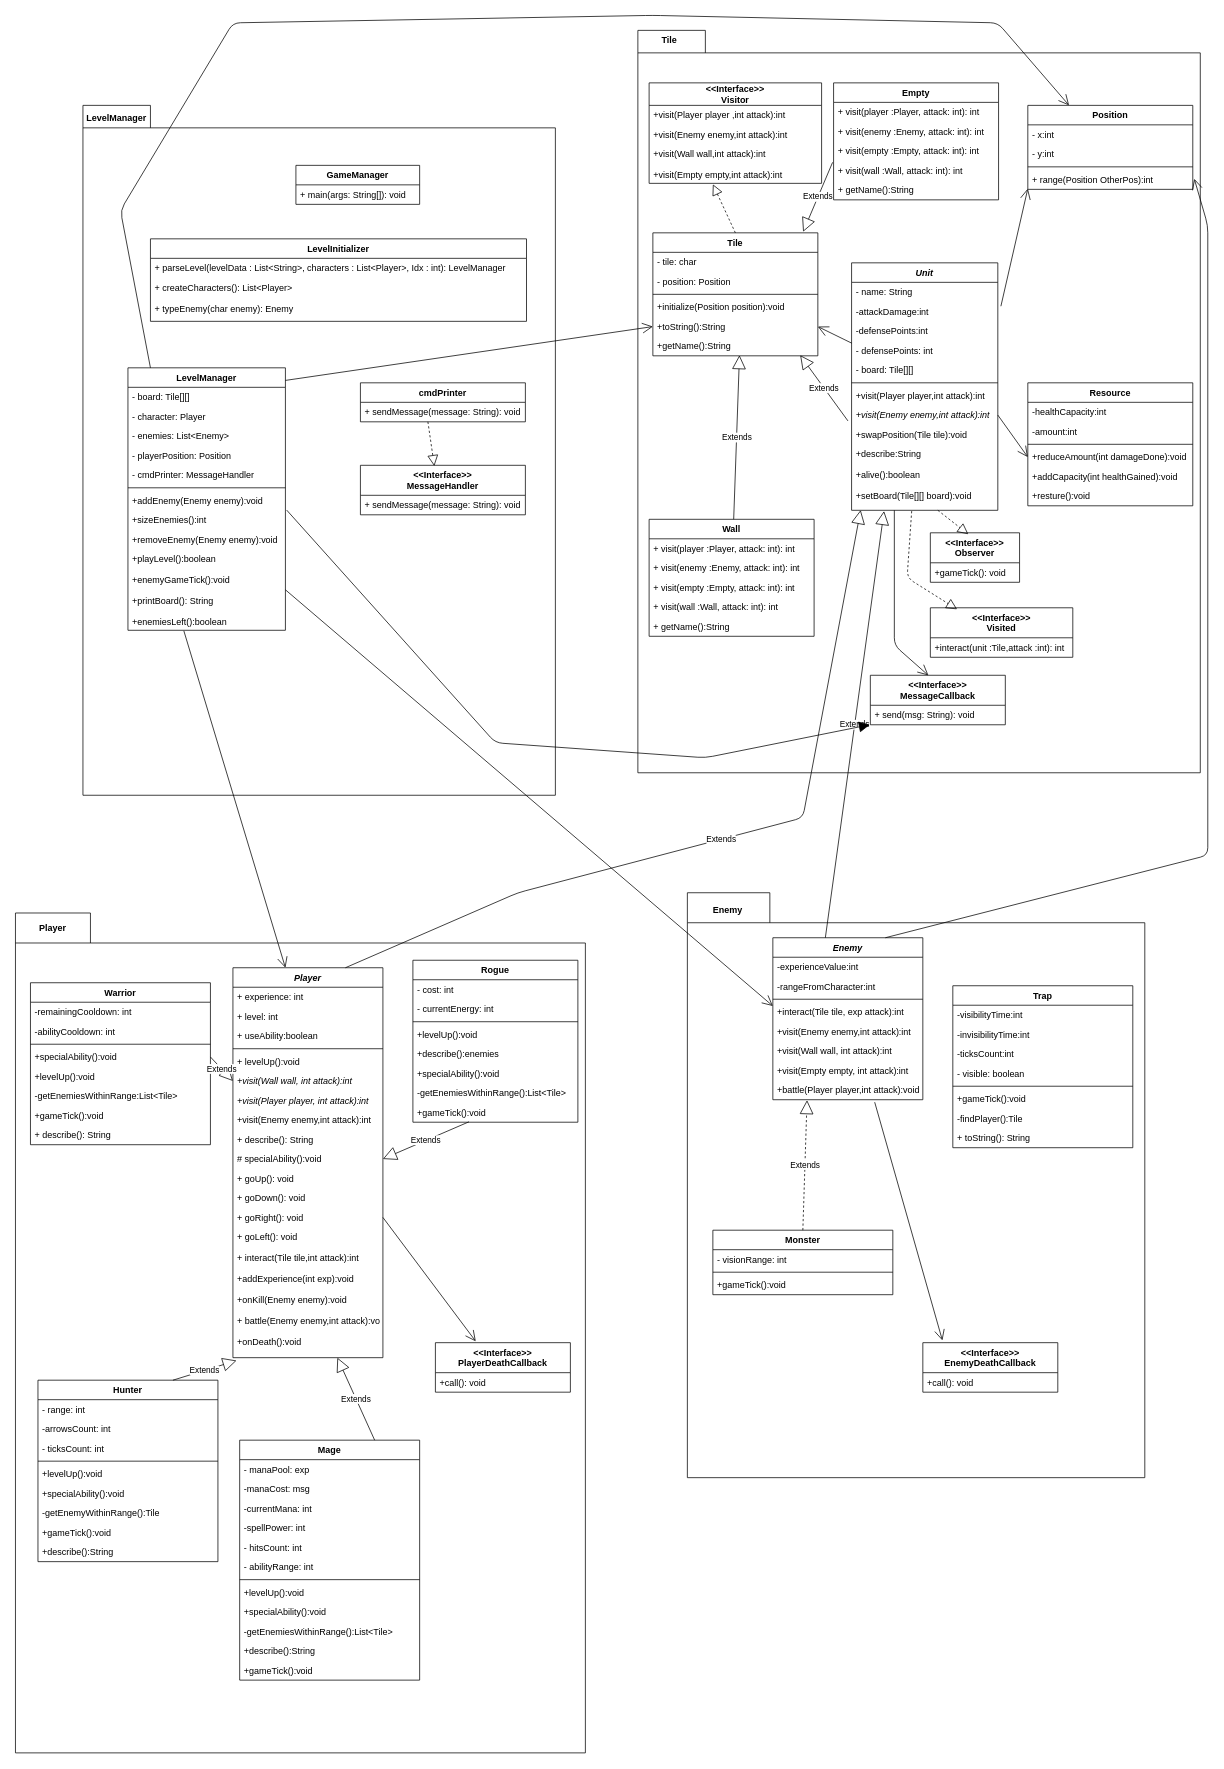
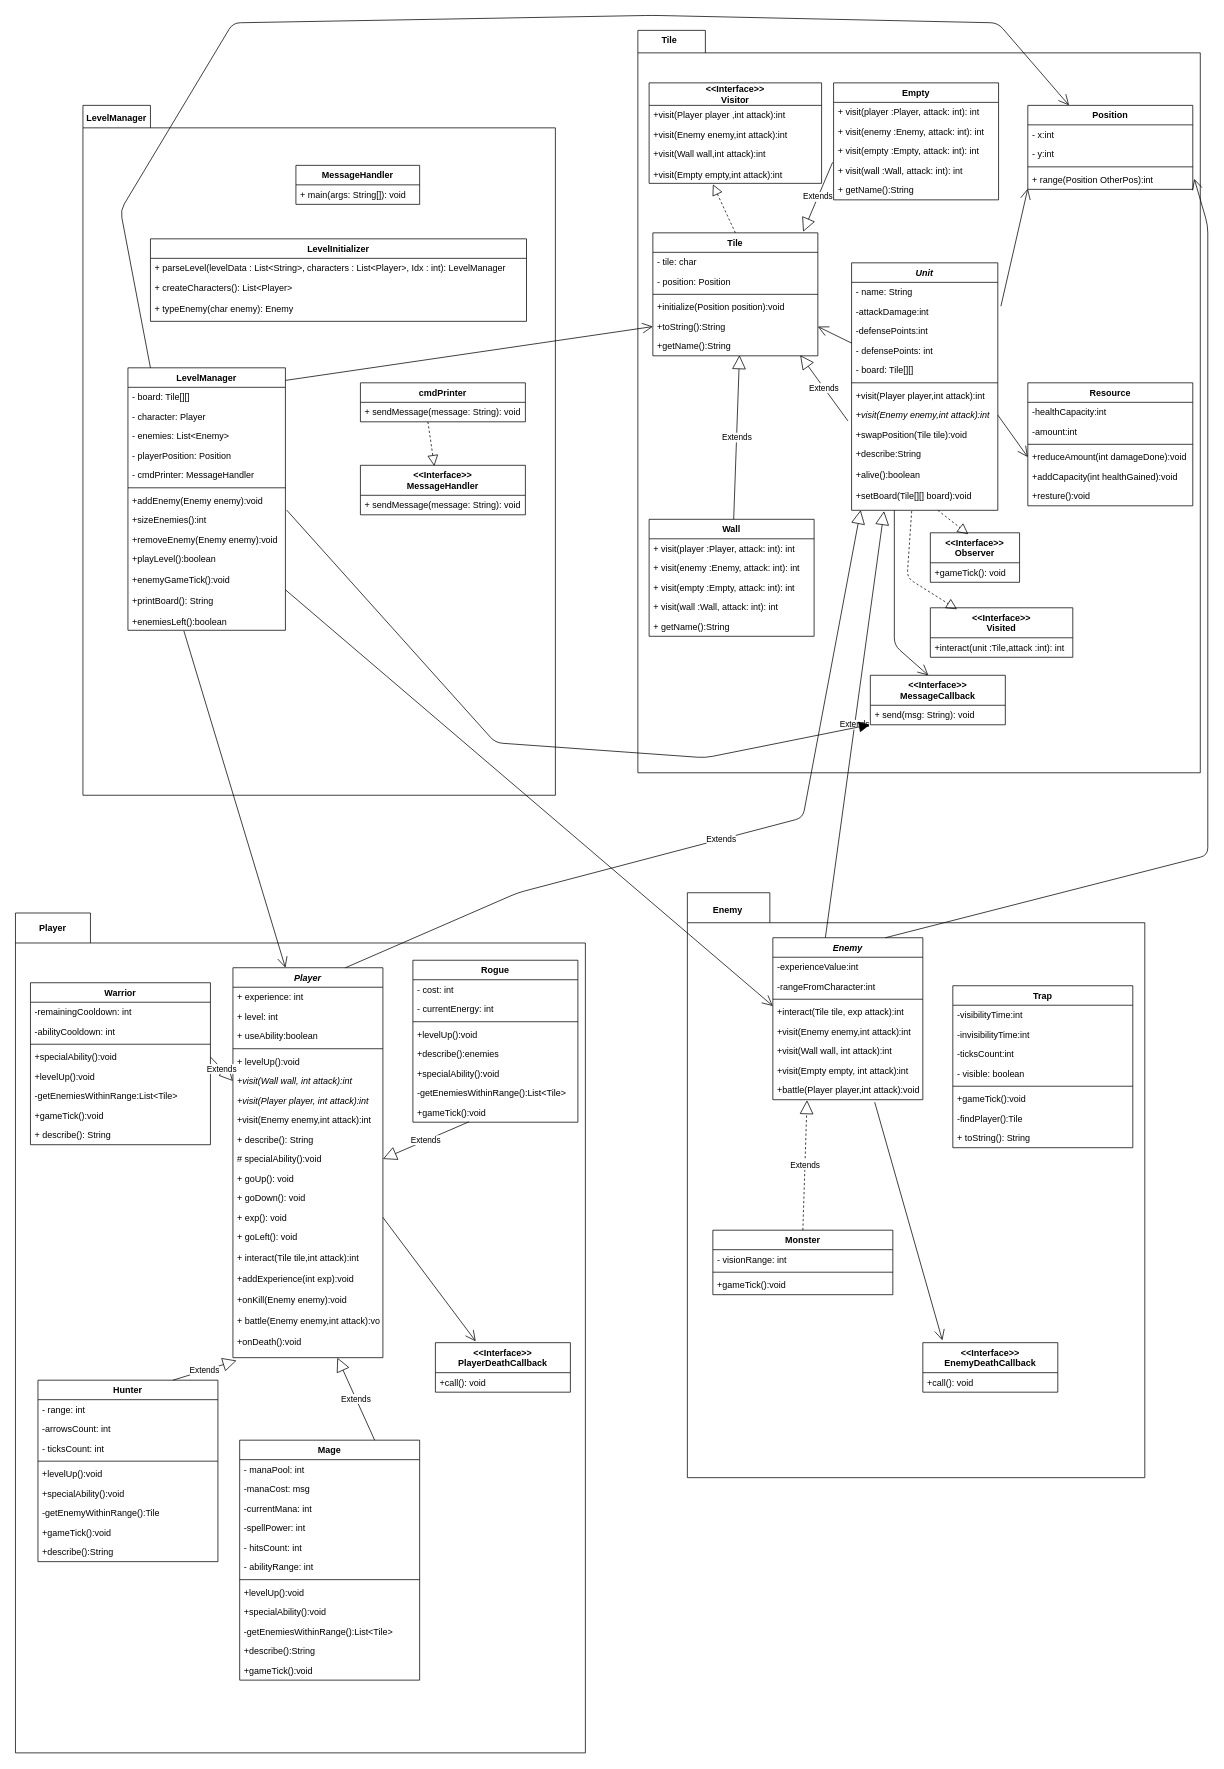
node "GameManager": label "GameManager" -> "MessageHandler"
node "+ goRight(): void": label "+ goRight(): void" -> "+ exp(): void"
node "- manaPool: exp": label "- manaPool: exp" -> "- manaPool: int"
